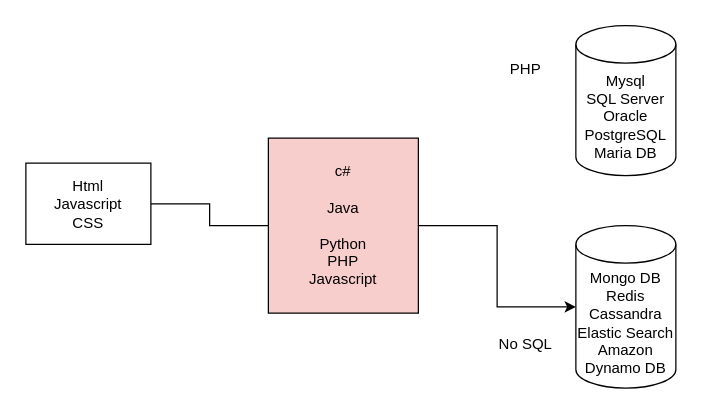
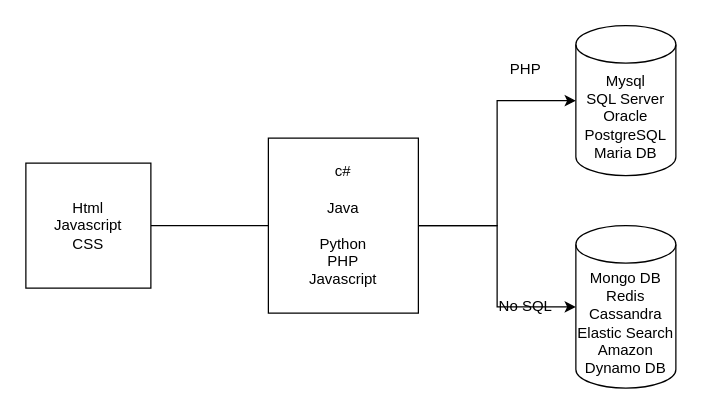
edge "c# Java Python PHP Javascript" -> "Mysql SQL Server Oracle PostgreSQL Maria DB": added
node "Html Javascript CSS": size 125x81 -> 125x125
node "c# Java Python PHP Javascript": fillcolor #f8cecc -> #ffffff
node "No SQL": moved (526, 344) -> (526, 307)
